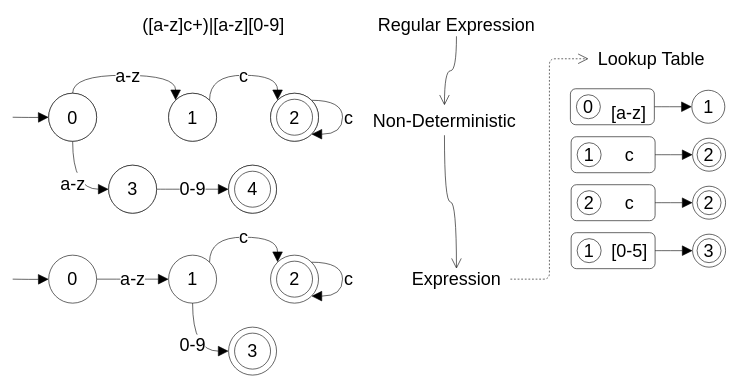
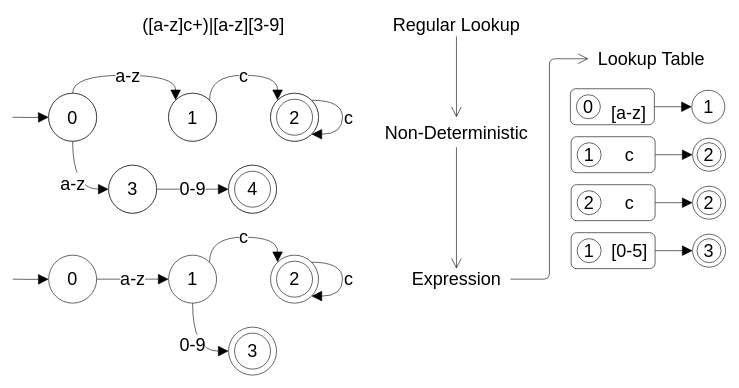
node "([a-z]c+)|[a-z][0-9]": label "([a-z]c+)|[a-z][0-9]" -> "([a-z]c+)|[a-z][3-9]"
node "Regular Expression": label "Regular Expression" -> "Regular Lookup"
node "Non-Deterministic": moved (444, 120) -> (456, 132)
edge "Expression" -> "Lookup Table": style dashed -> solid
